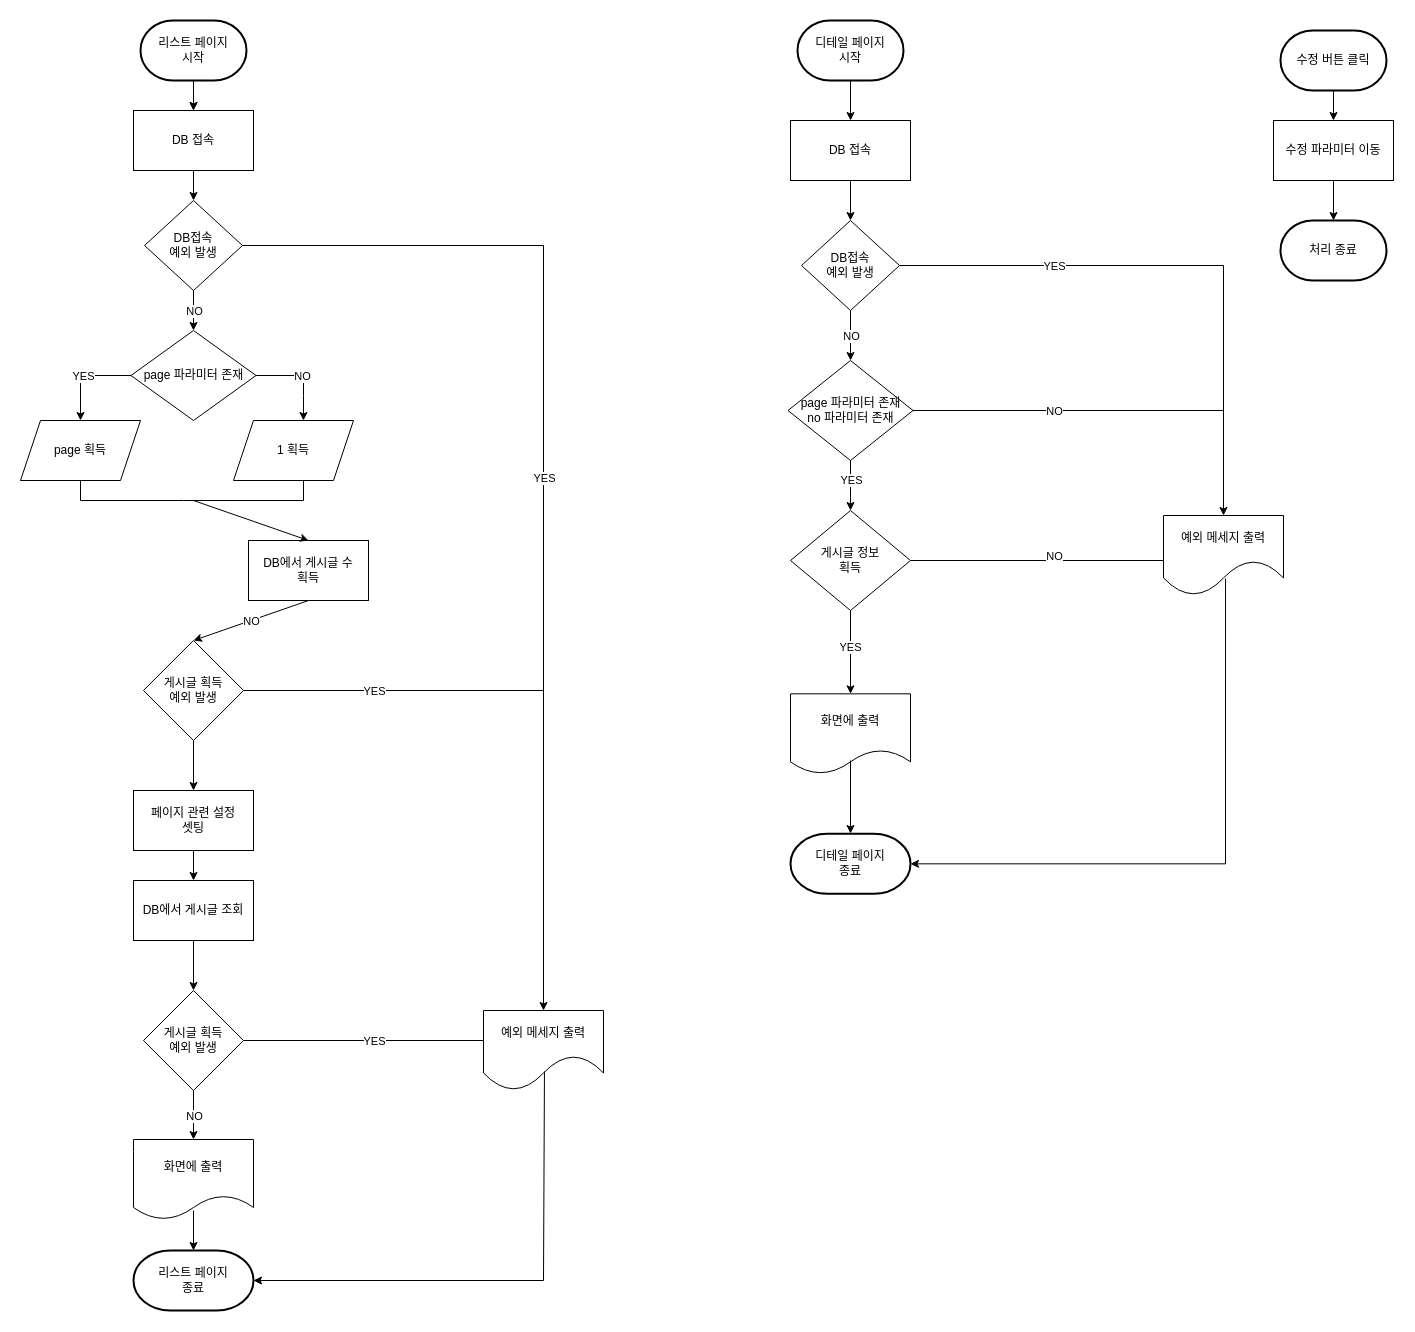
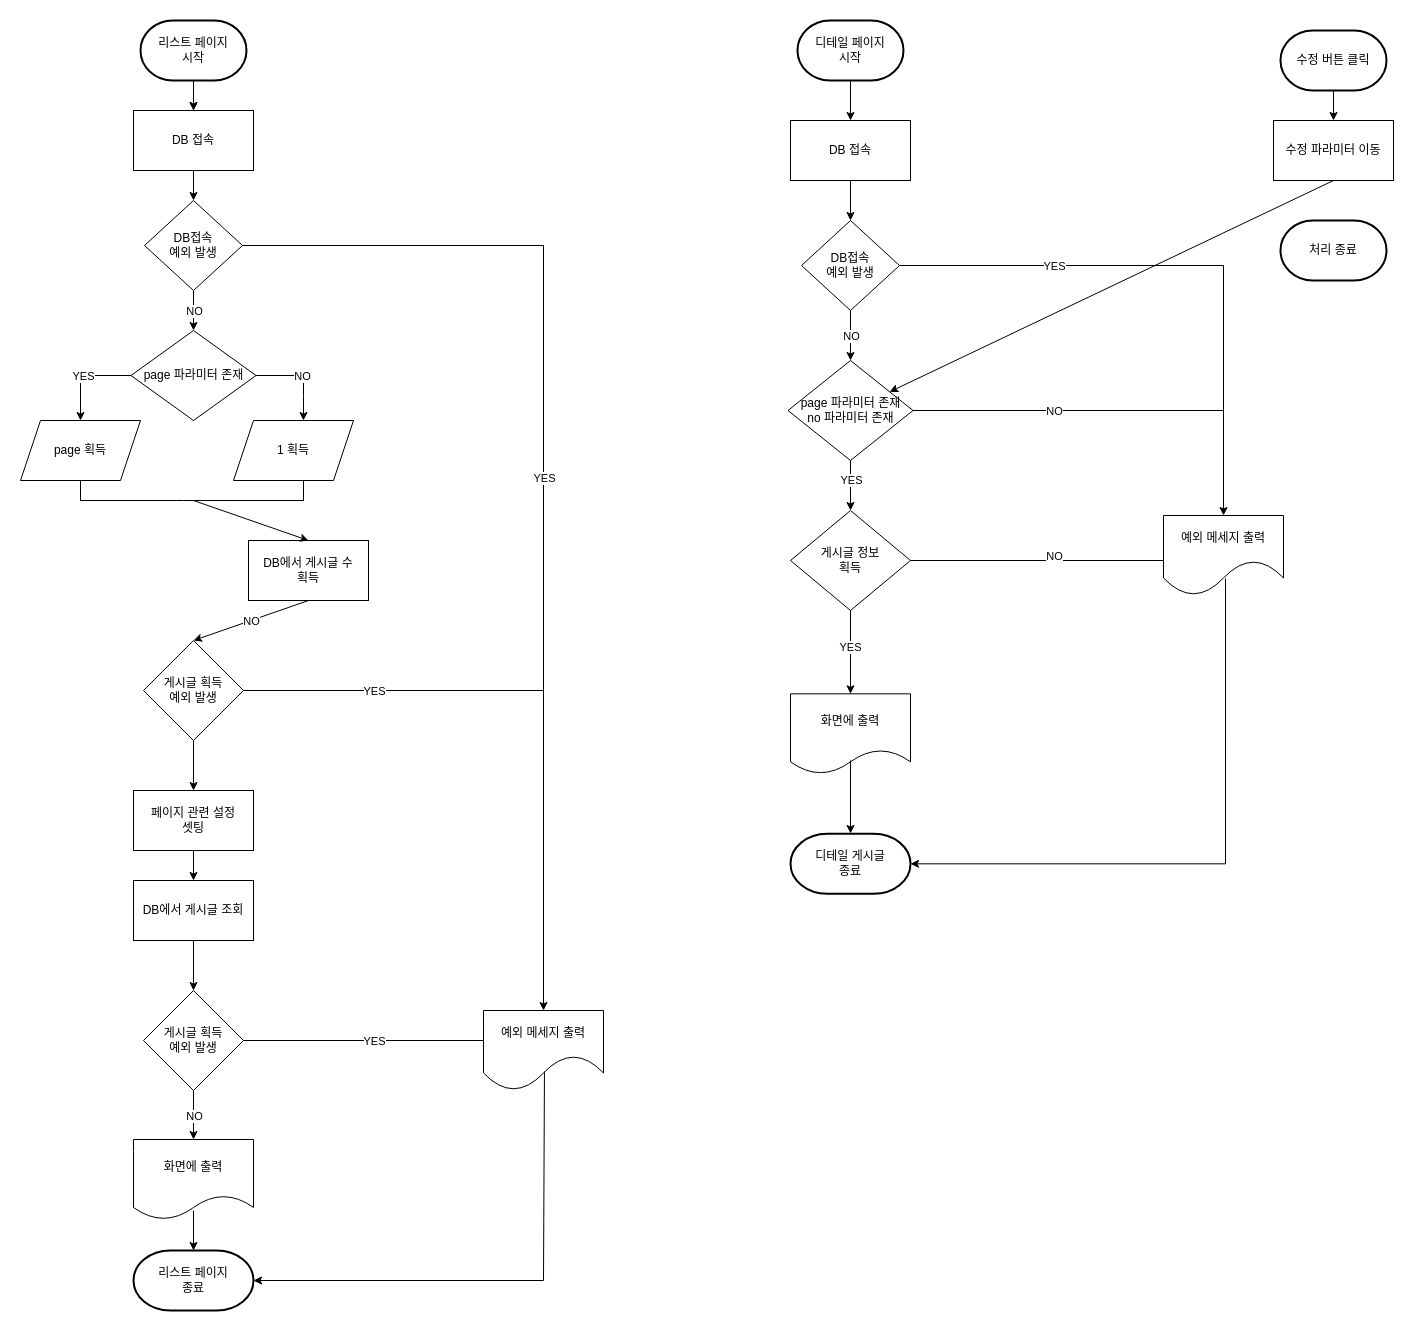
edge "수정 파라미터 이동" -> "처리 종료": now "수정 파라미터 이동" -> "page 파라미터 존재 no 파라미터 존재"
node "디테일 페이지 종료": label "디테일 페이지 종료" -> "디테일 게시글 종료"
